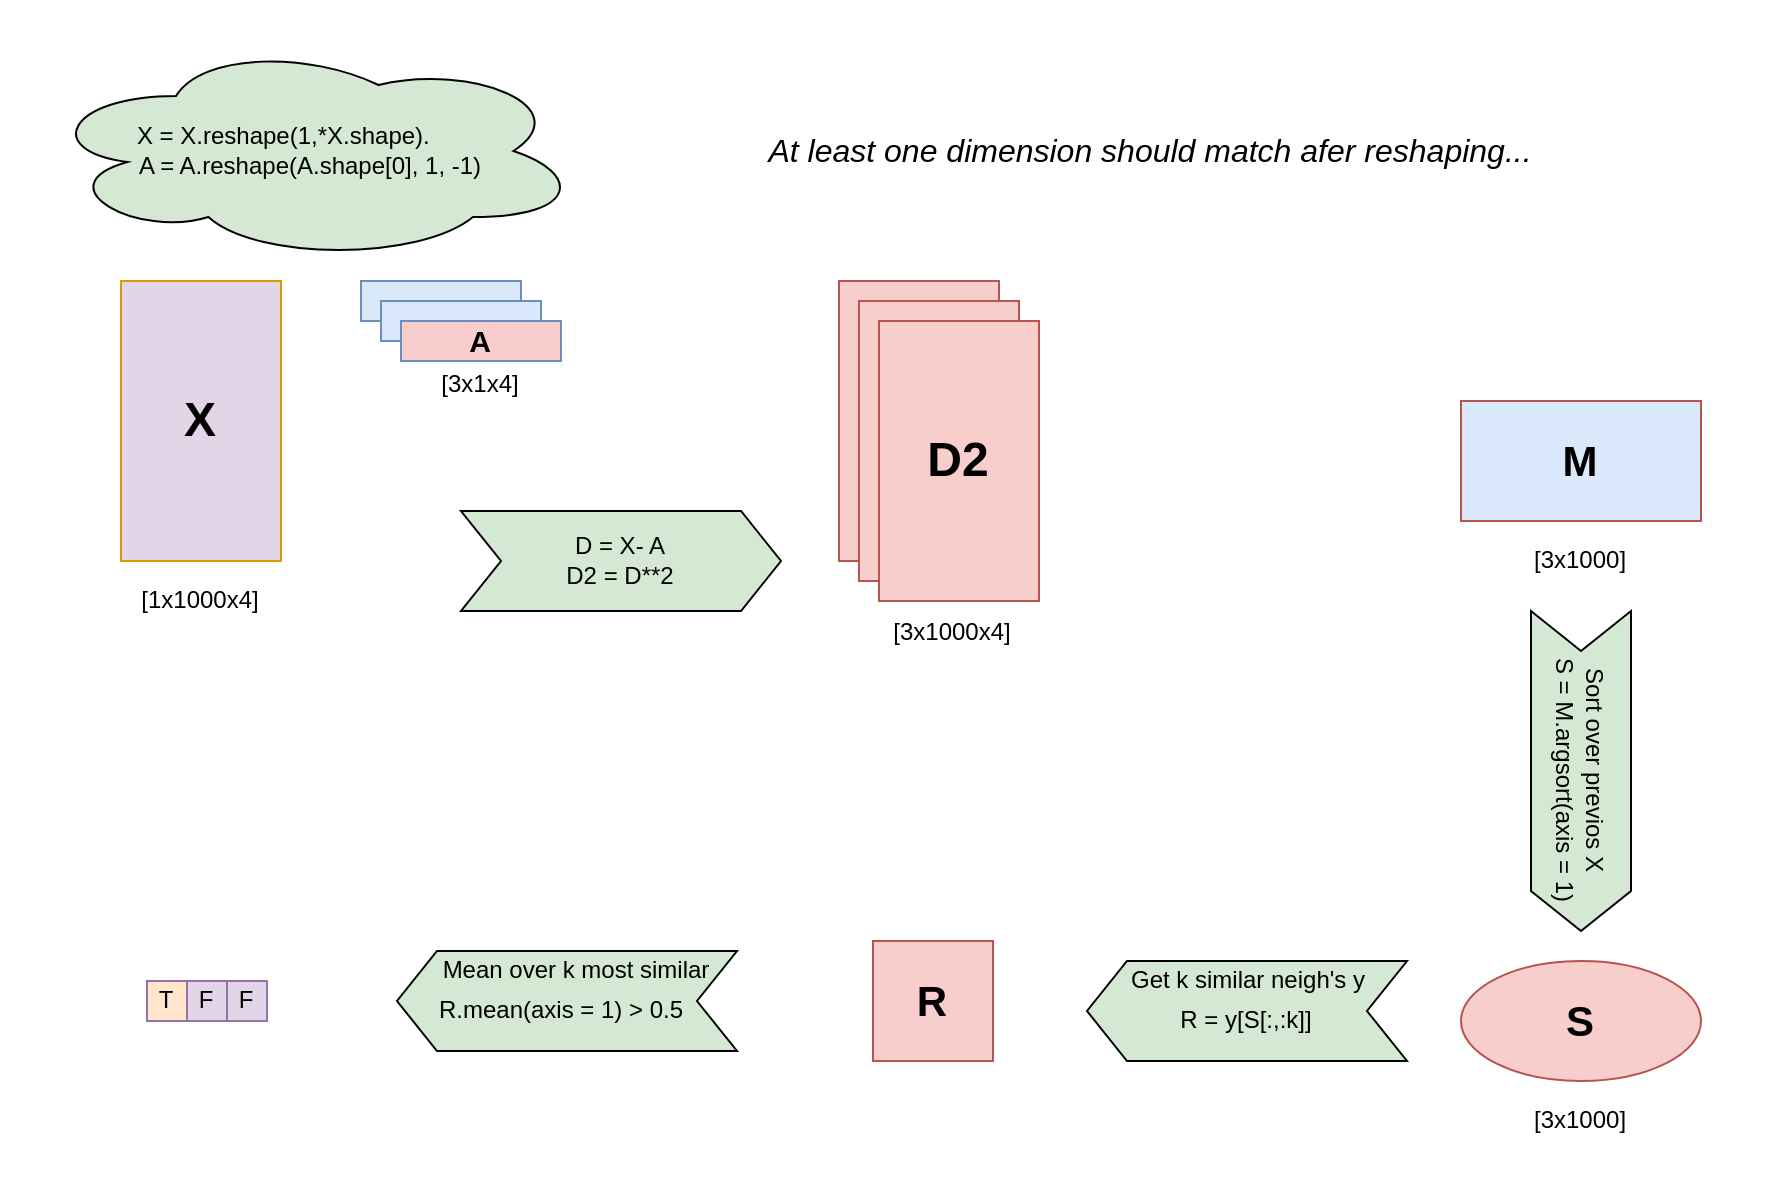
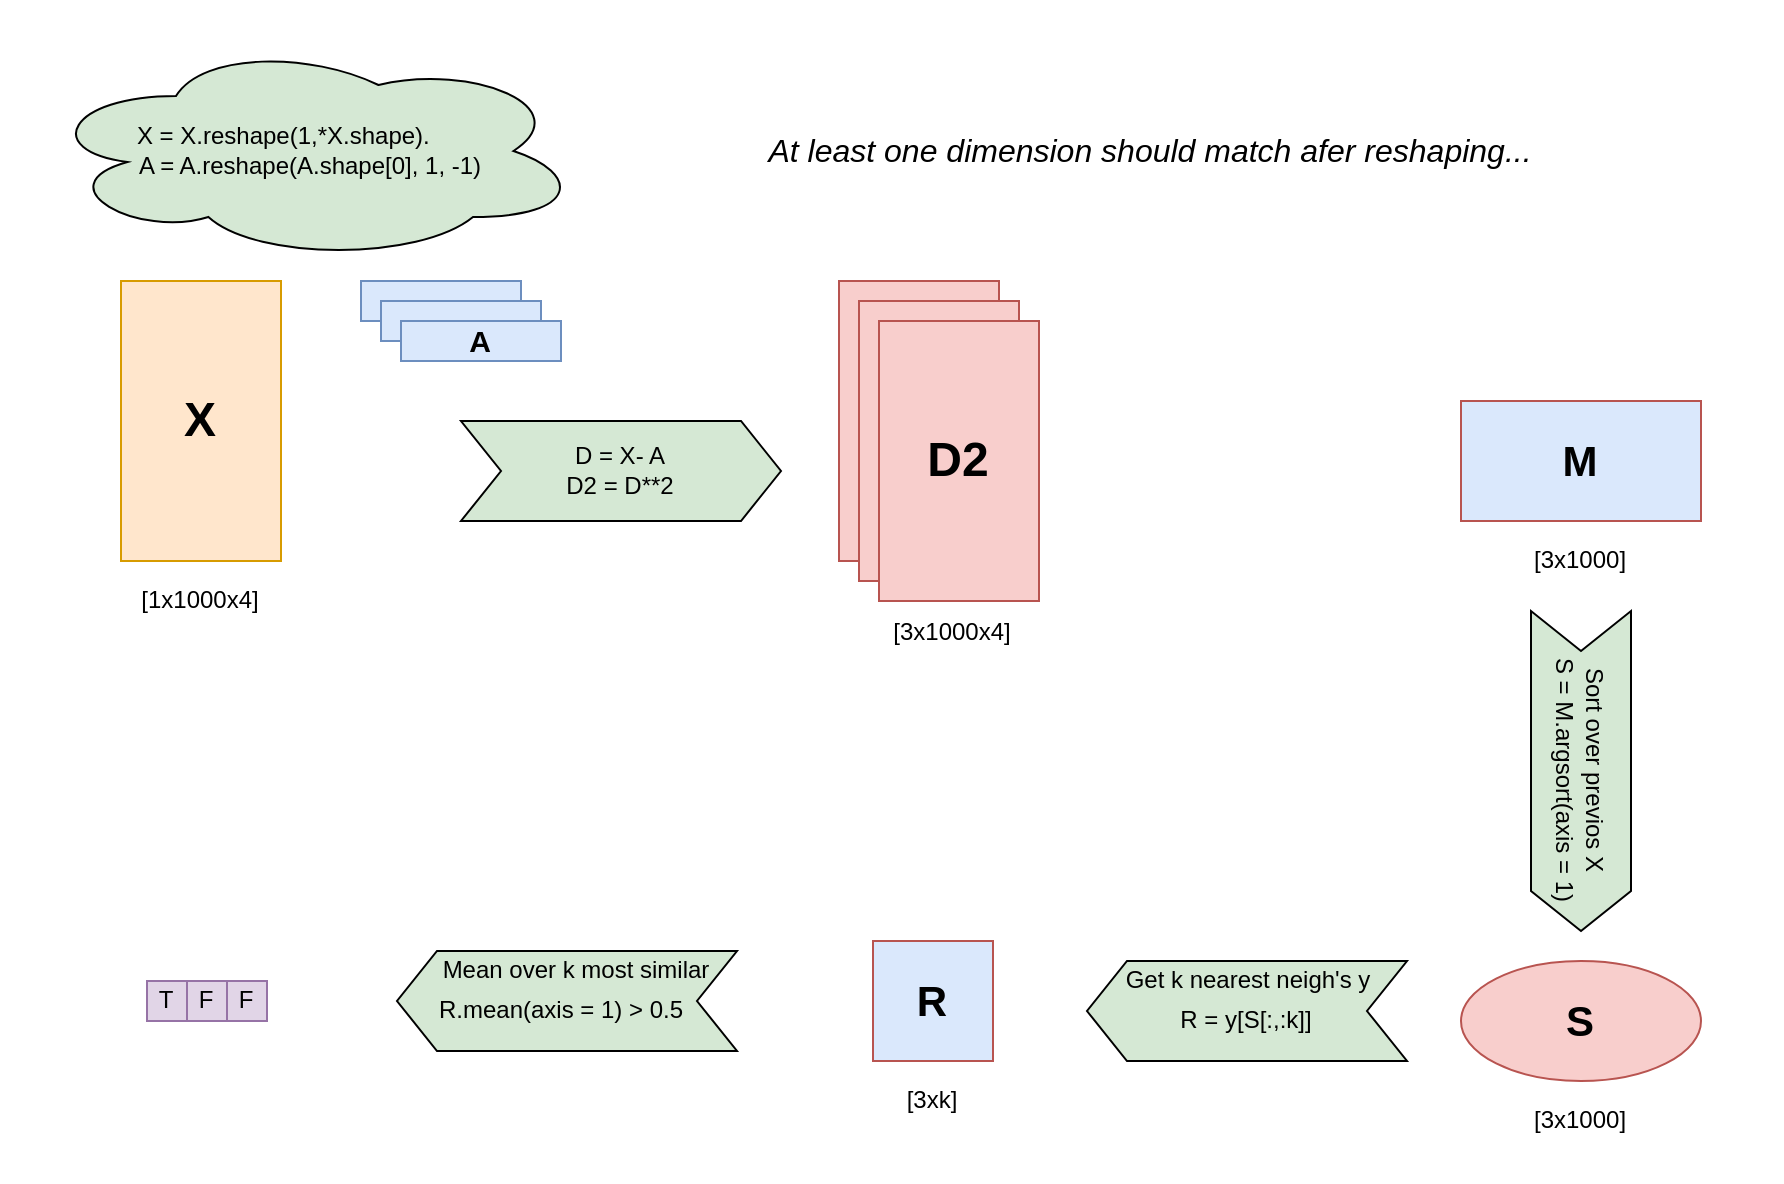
node "A": fillcolor #f8cecc -> #dae8fc
node "[3x1x4]": removed
node "X": fillcolor #e1d5e7 -> #ffe6cc
node "D = X- A D2 = D**2": moved (621, 561) -> (621, 471)
node "Get k similar neigh's y": label "Get k similar neigh's y" -> "Get k nearest neigh's y"
node "T": fillcolor #ffe6cc -> #e1d5e7
node "R": fillcolor #f8cecc -> #dae8fc
node "[3xk]": added
